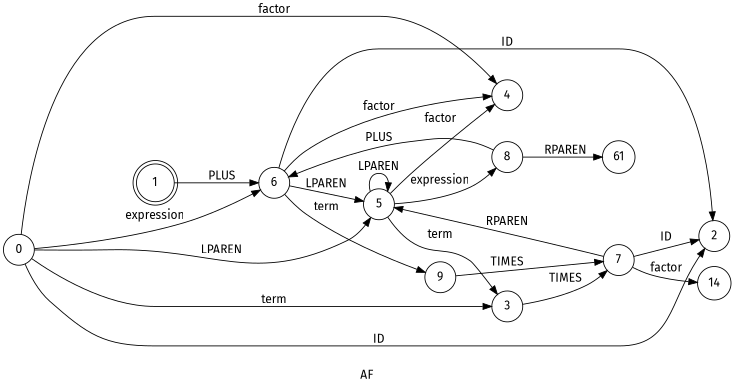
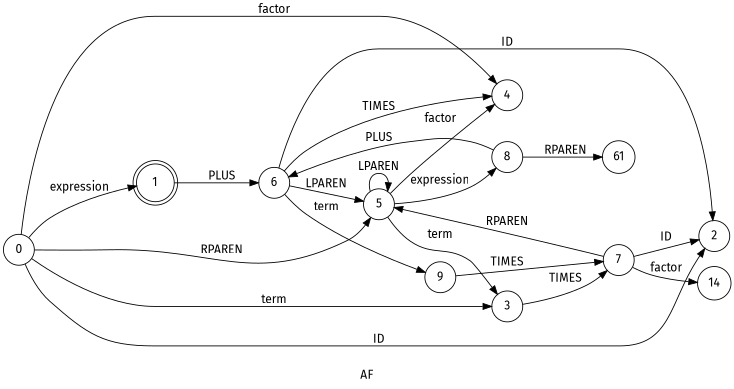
edge "6" -> "4": label "factor" -> "TIMES"
edge "0" -> "6": now "0" -> "1"
edge "0" -> "5": label "LPAREN" -> "RPAREN"
